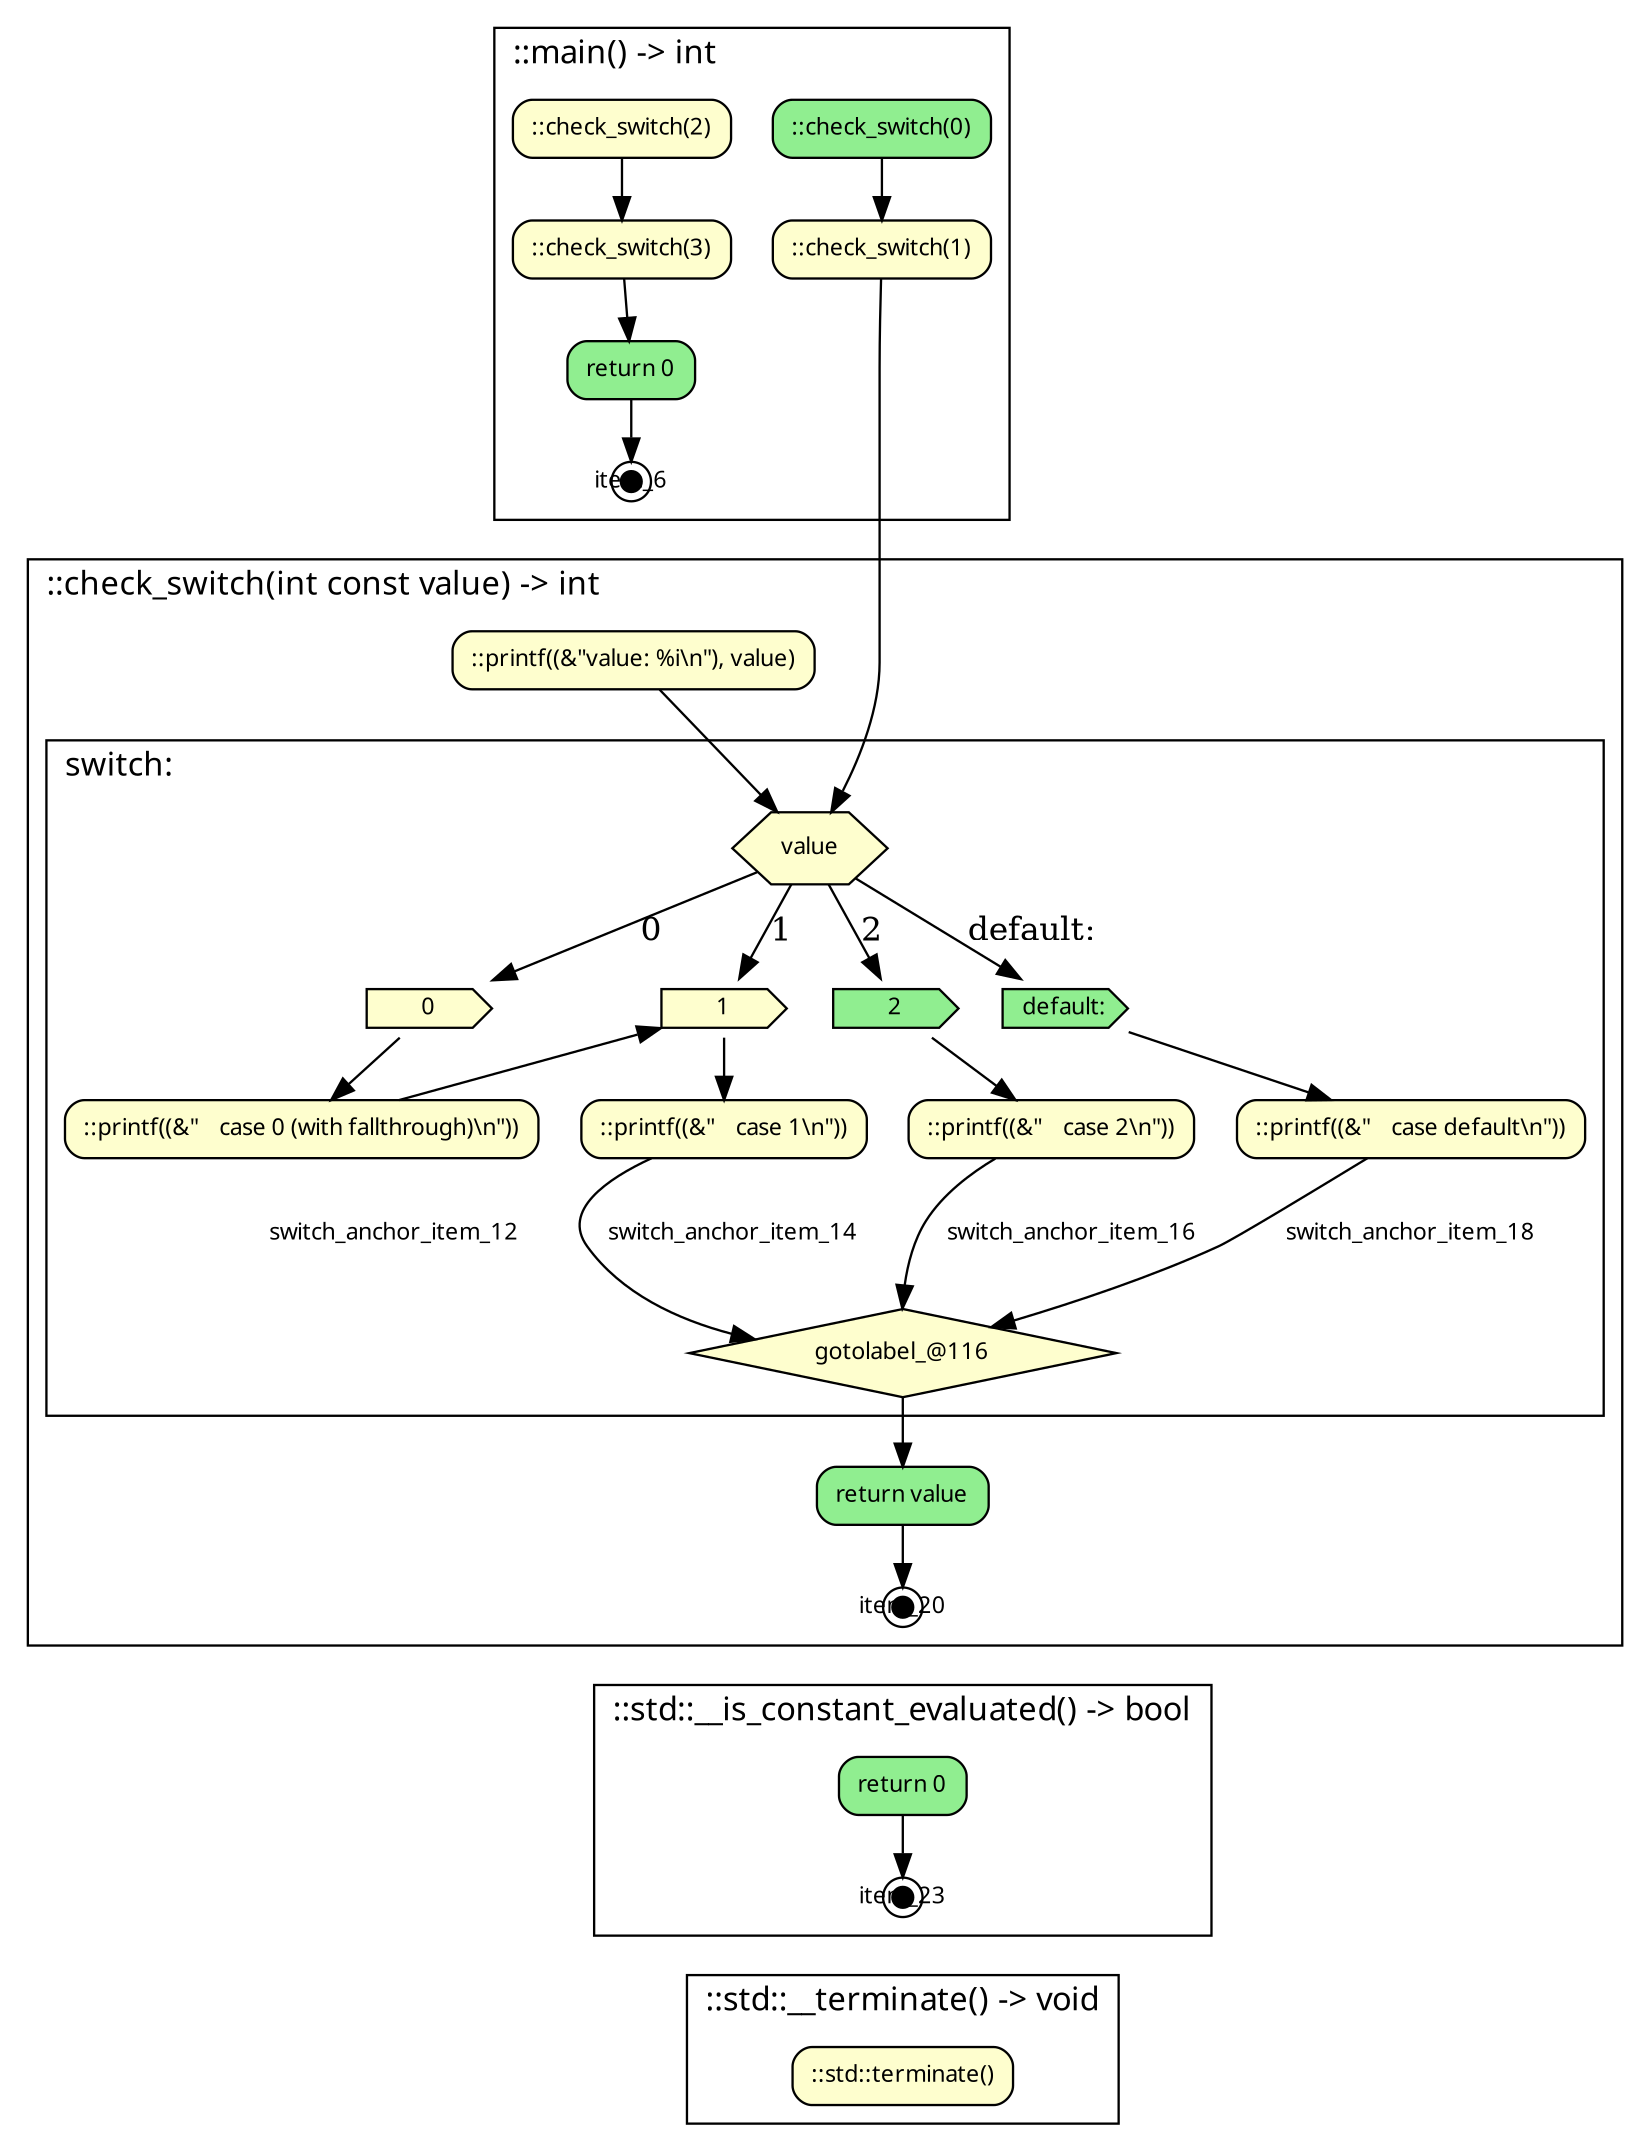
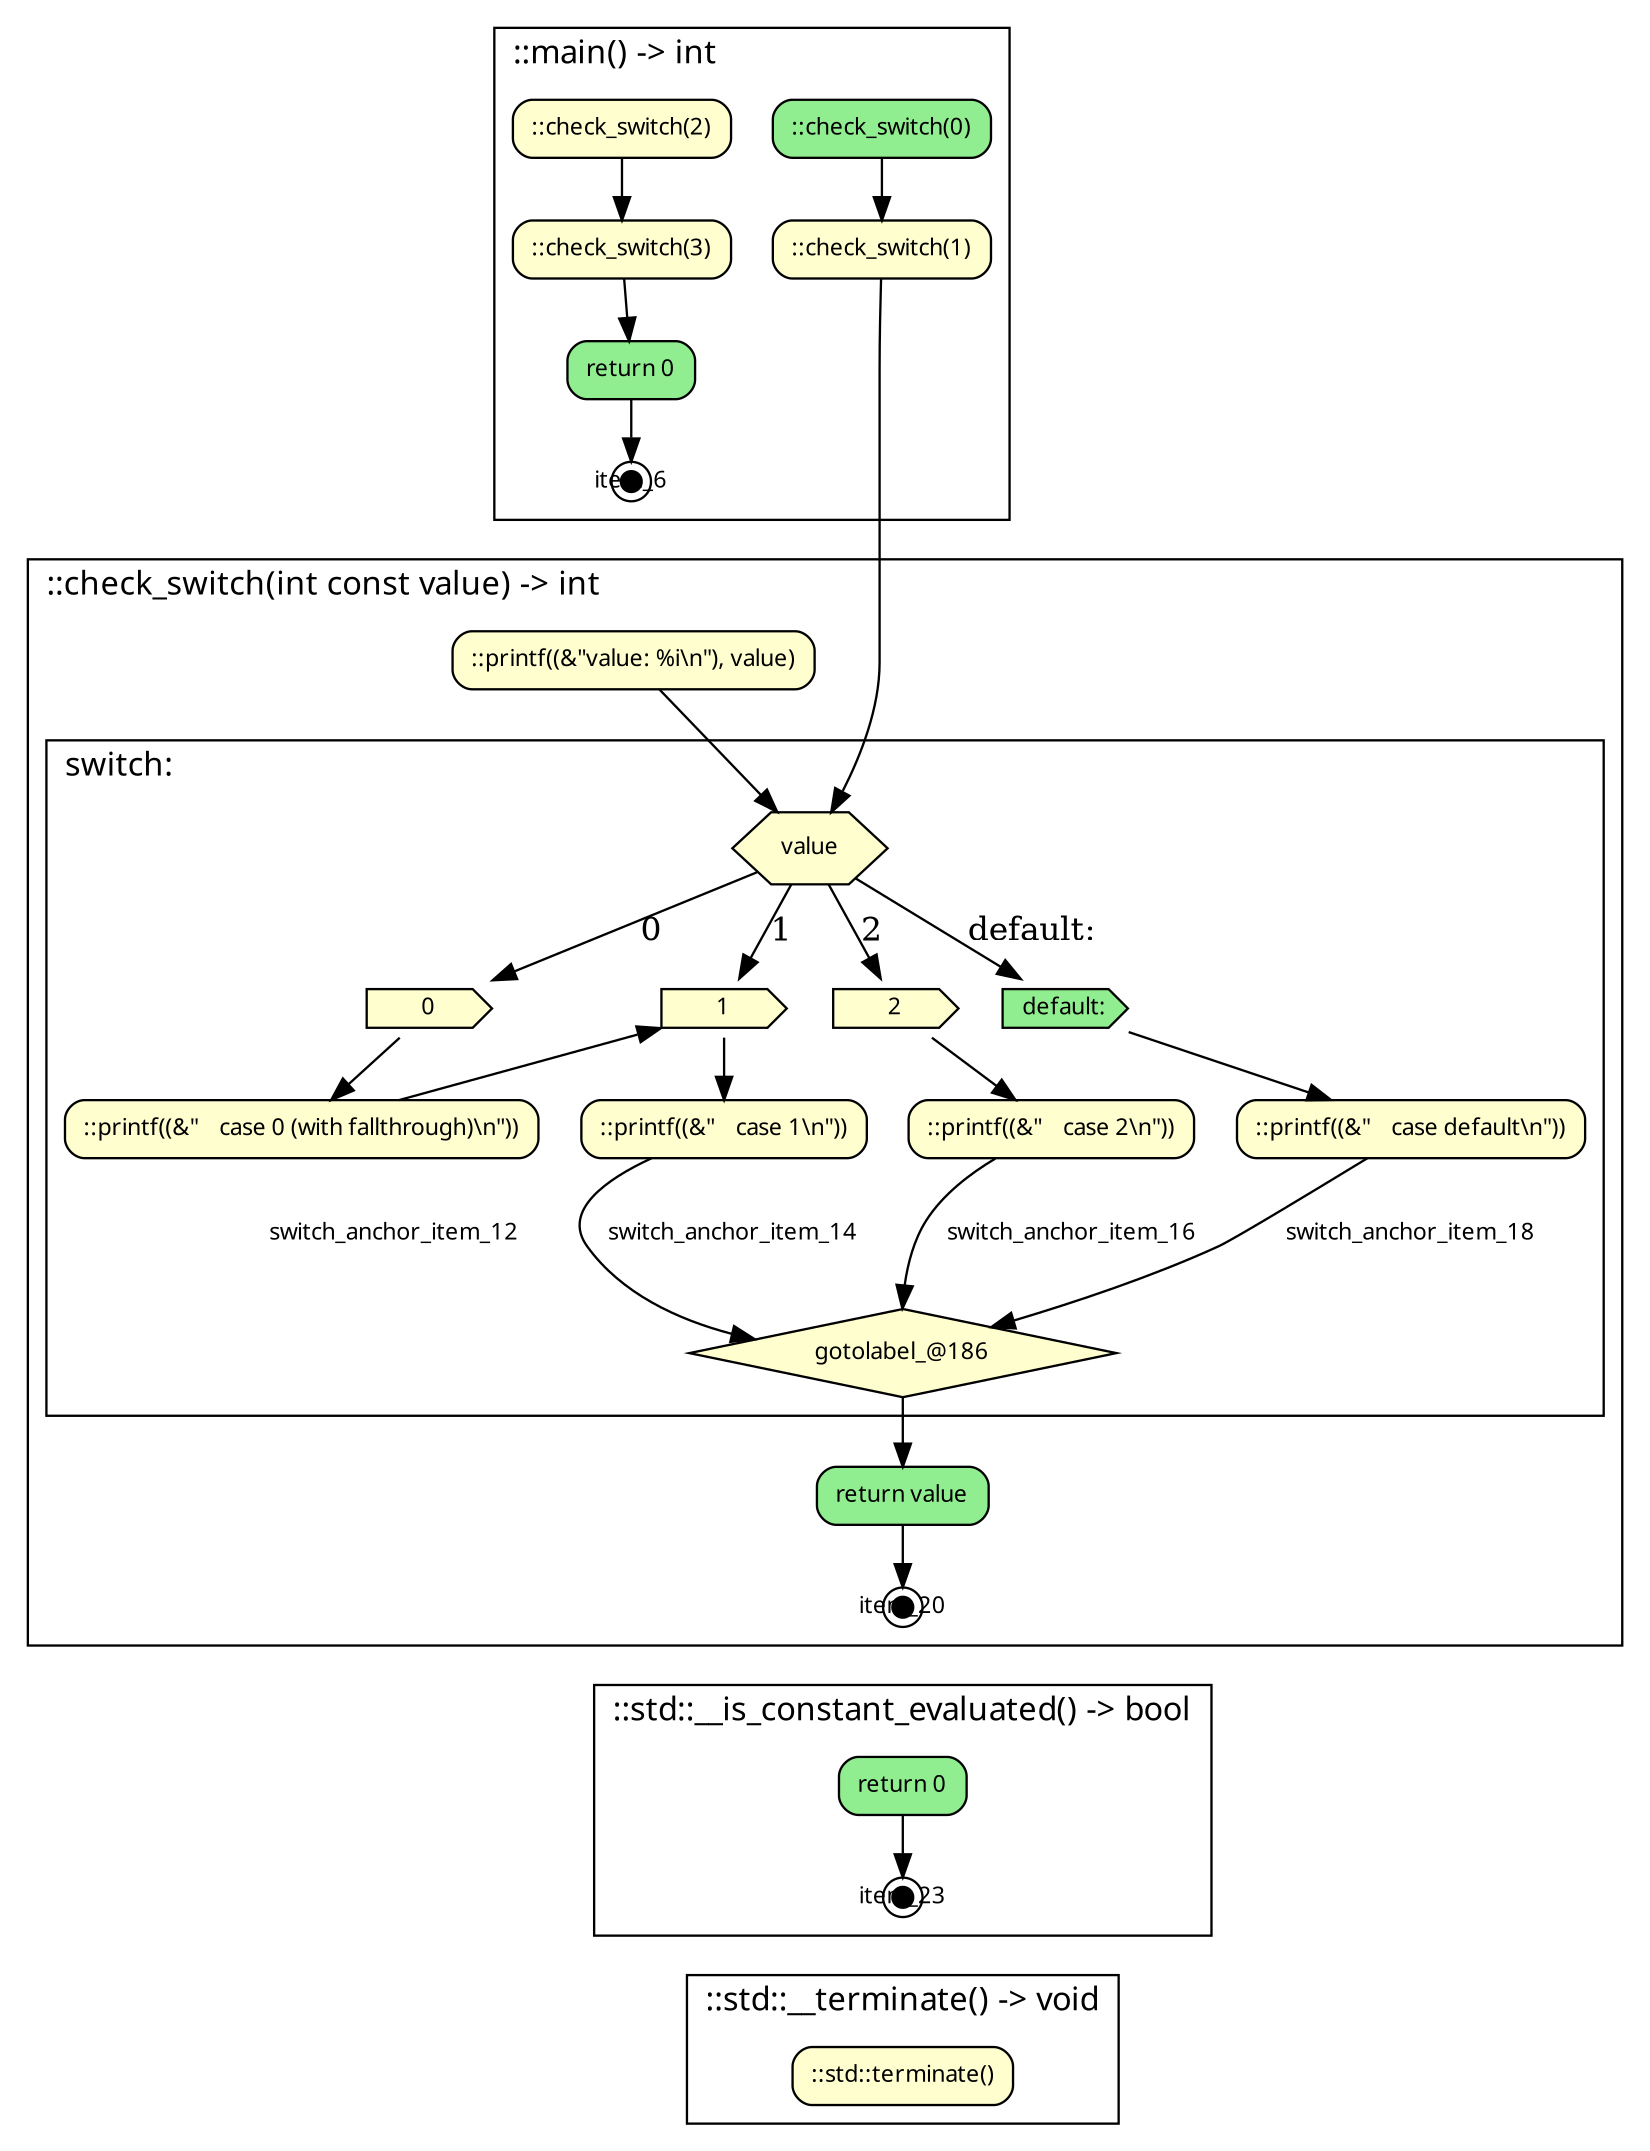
node "2": fillcolor lightgreen -> #fefece
node "gotolabel_@116": label "gotolabel_@116" -> "gotolabel_@186"
